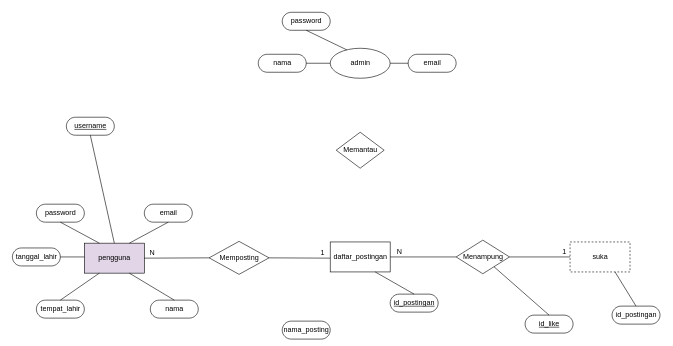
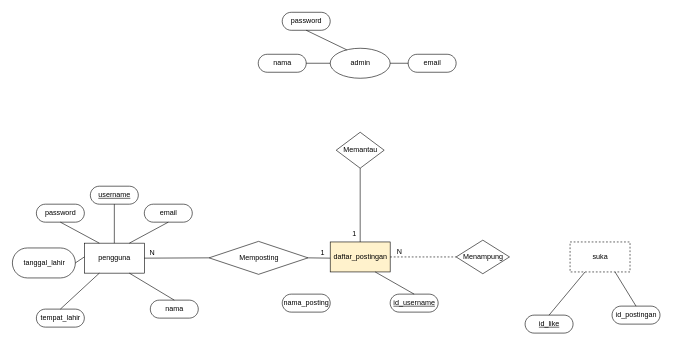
node "username": moved (90, 126) -> (114, 195)
edge "Memantau" -- "daftar_postingan": added, label "1"
node "tanggal_lahir": size 48x18 -> 63x30
node "daftar_postingan": fillcolor #ffffff -> #fff2cc
edge "daftar_postingan" -- "Menampung": style solid -> dashed
edge "Menampung" -- "suka": removed, label "1"
node "pengguna": fillcolor #e1d5e7 -> #ffffff
node "Memposting": size 60x33 -> 99x33
edge "Menampung" -- "id_like": now "suka" -- "id_like"
node "id_postingan": label "id_postingan" -> "id_username"
node "tempat_lahir": moved (60, 309) -> (60, 318)
node "nama_posting": moved (306, 330) -> (306, 303)
